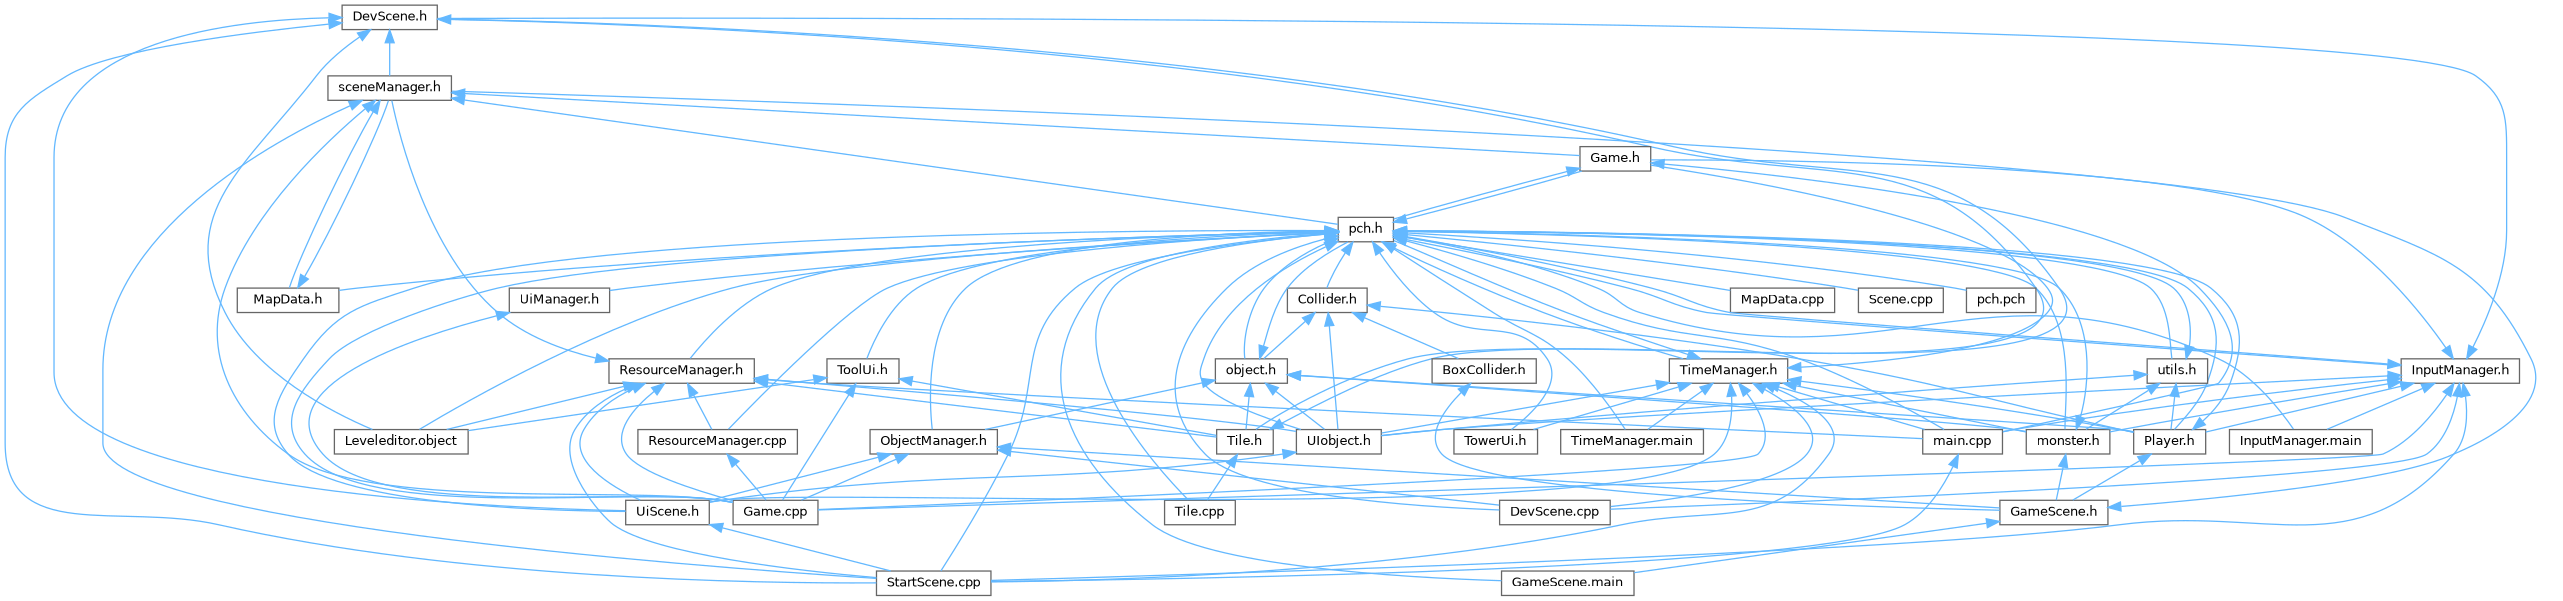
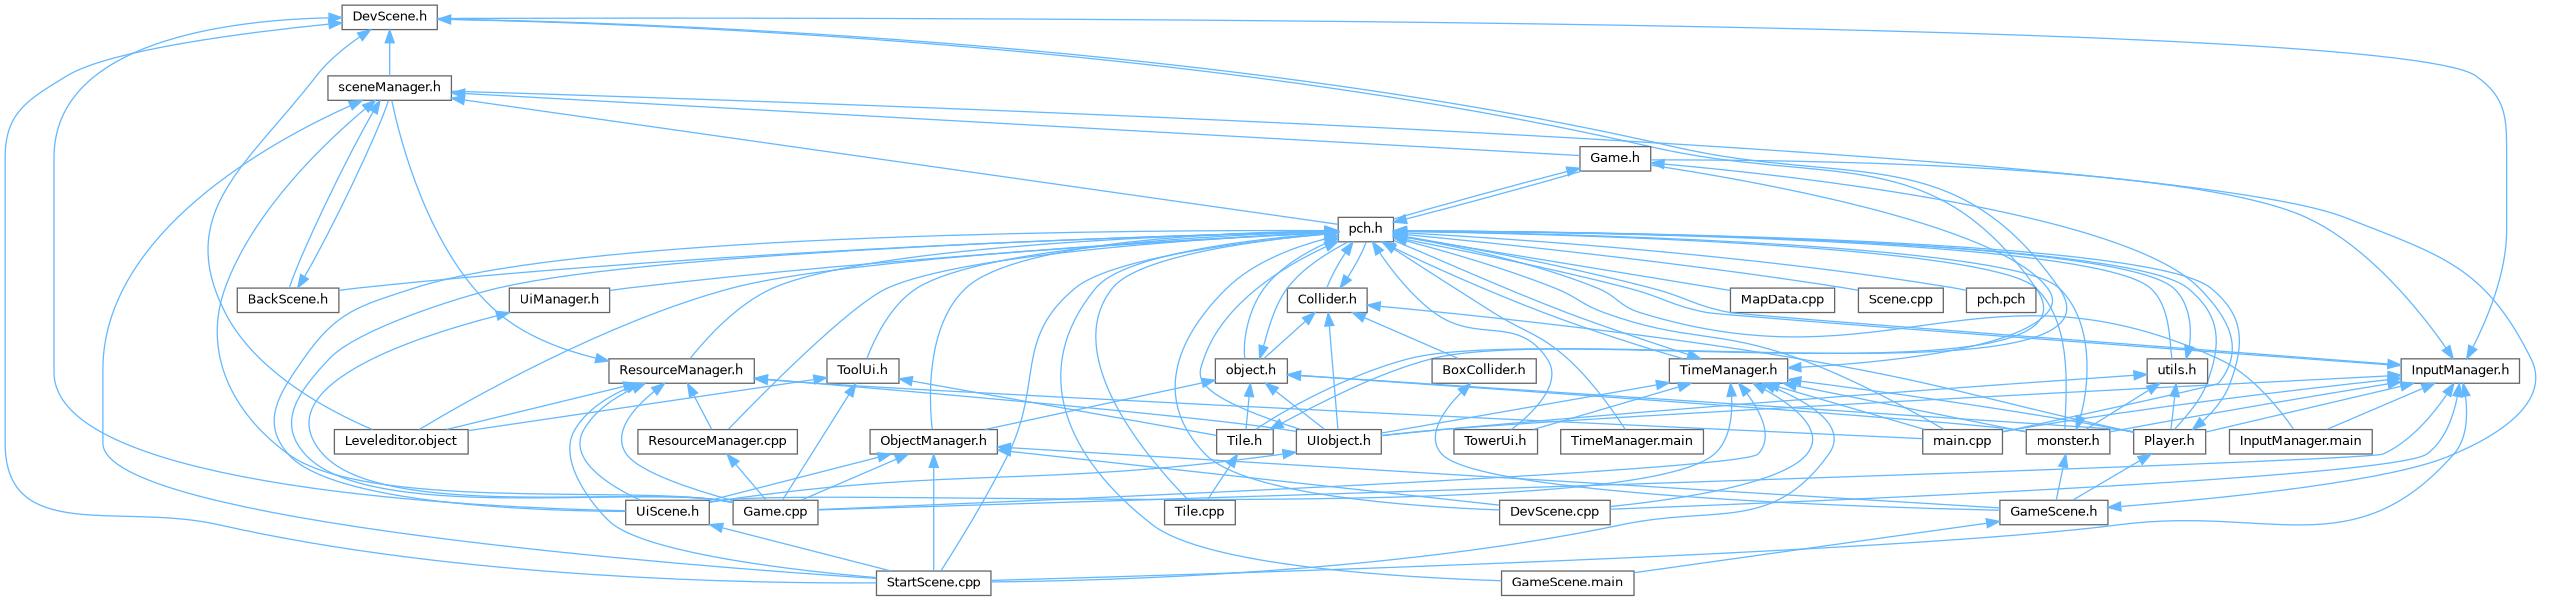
edge "pch.h" -> "Collider.h": added
node "MapData.h": label "MapData.h" -> "BackScene.h"
edge "Tile.h" -> "ResourceManager.h": removed
edge "TimeManager.main" -> "TimeManager.h": removed
edge "StartScene.cpp" -> "main.cpp": now "StartScene.cpp" -> "ObjectManager.h"
